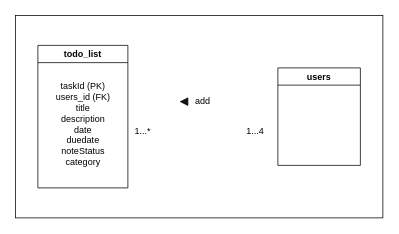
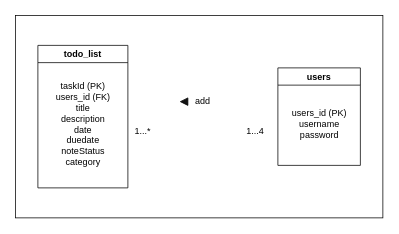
node "users_id (PK) username password": added
